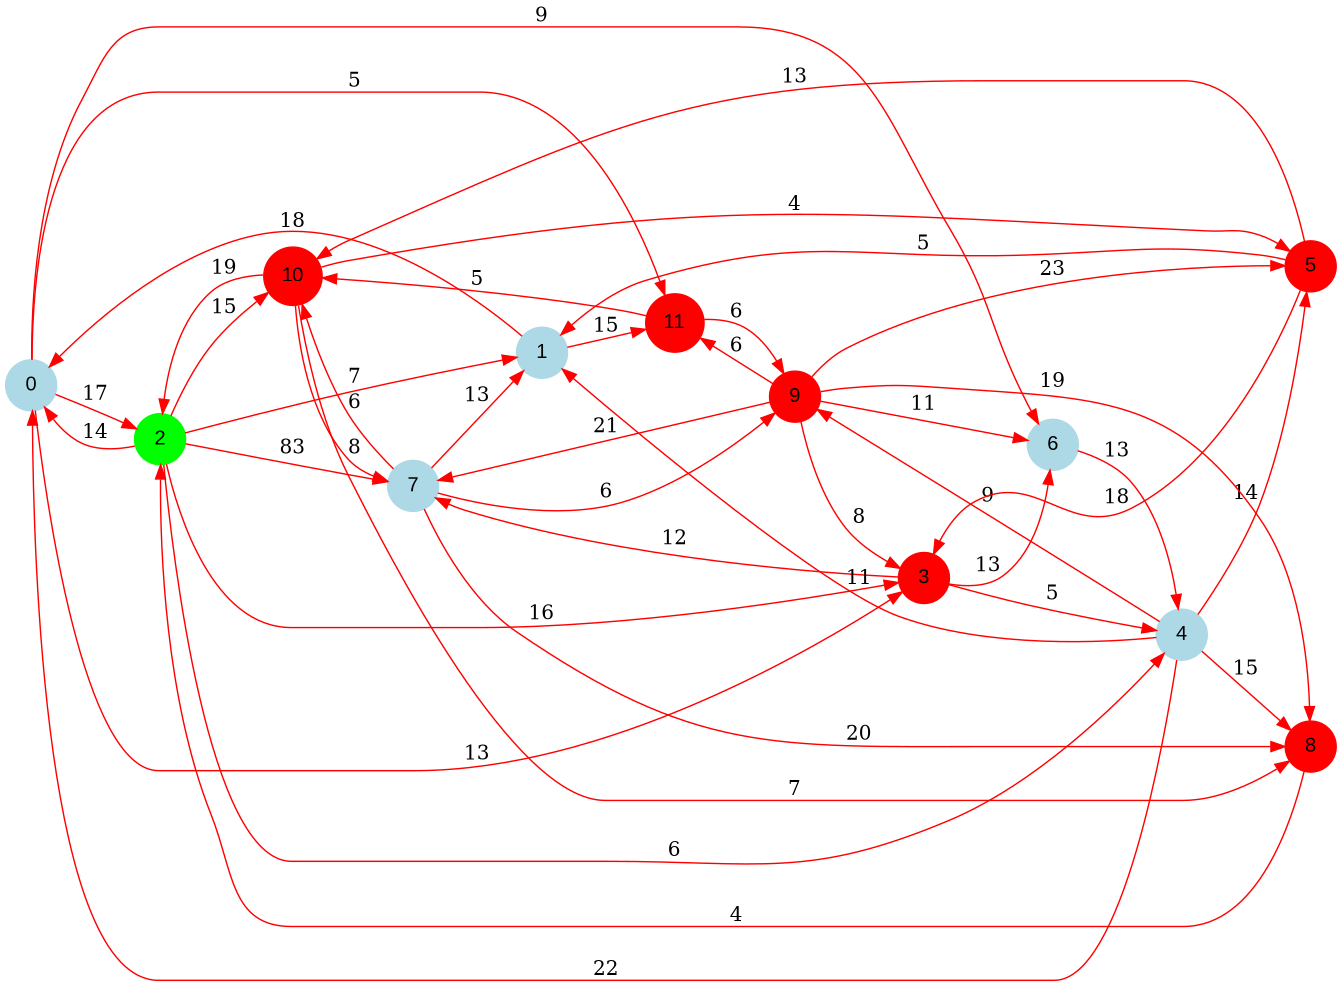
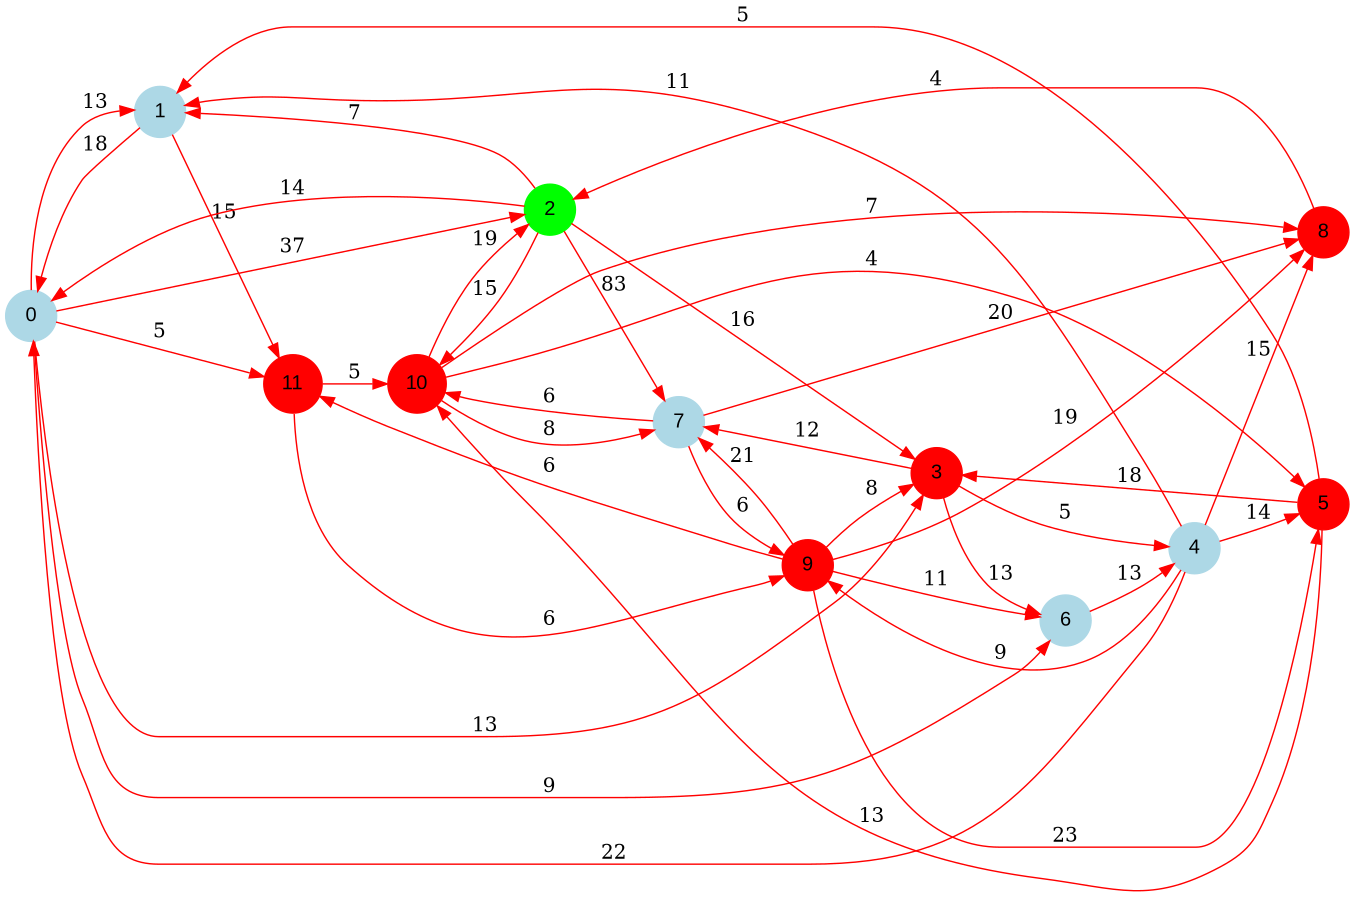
edge "0" -> "2": label "17" -> "37"
edge "7" -> "1": now "0" -> "1"
edge "2" -> "4": removed, label "6"
